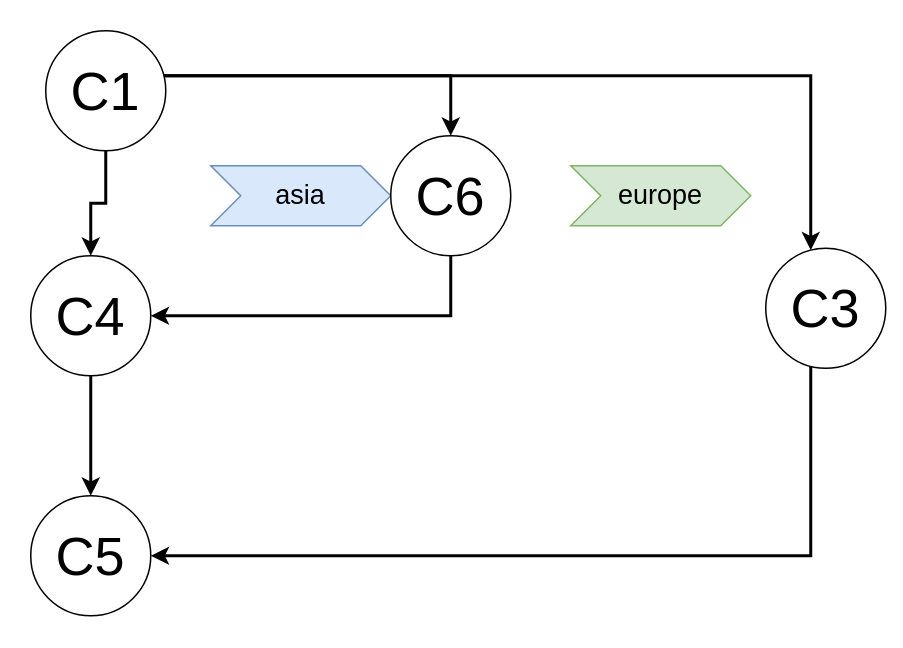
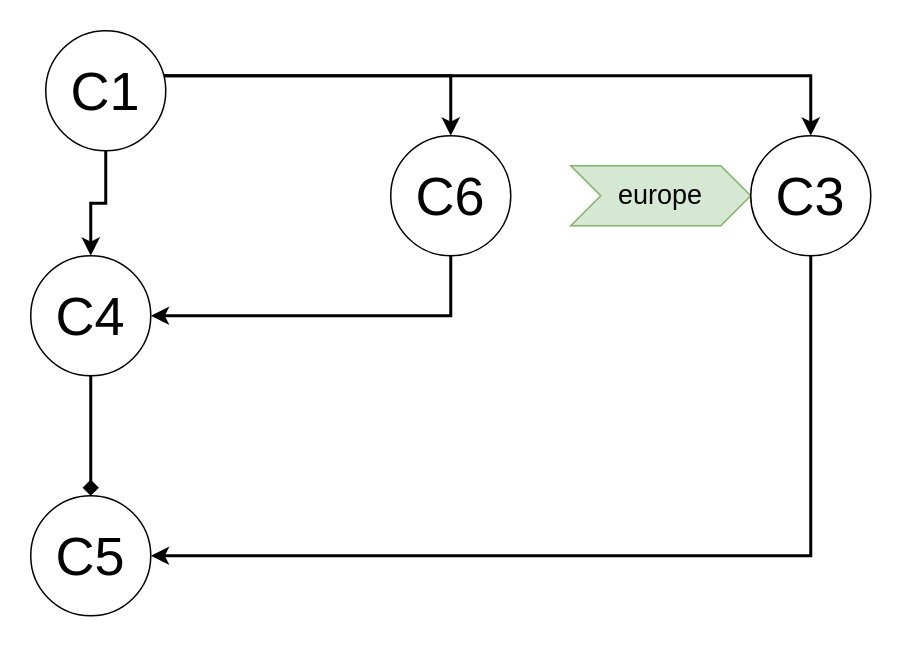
node "asia": removed
node "C3": moved (826, 308) -> (811, 196)
edge "C4" -> "C5": arrowhead classic -> diamond
